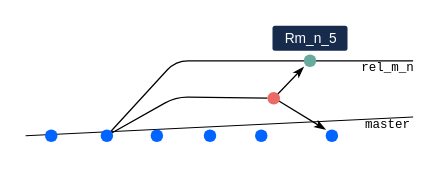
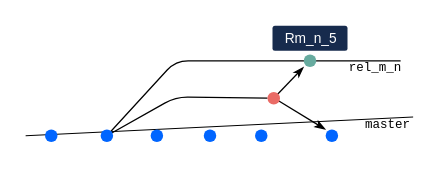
node "rel_m_n": moved (388, 67) -> (376, 67)
